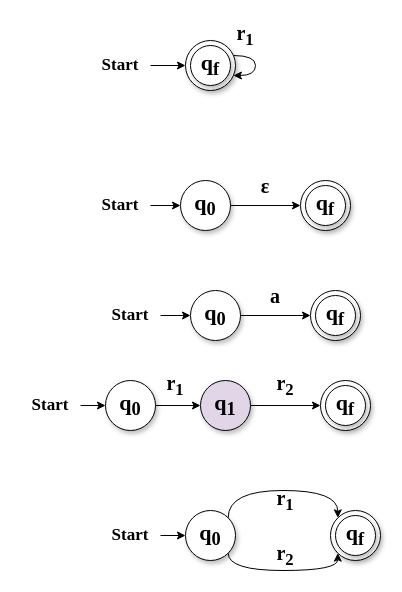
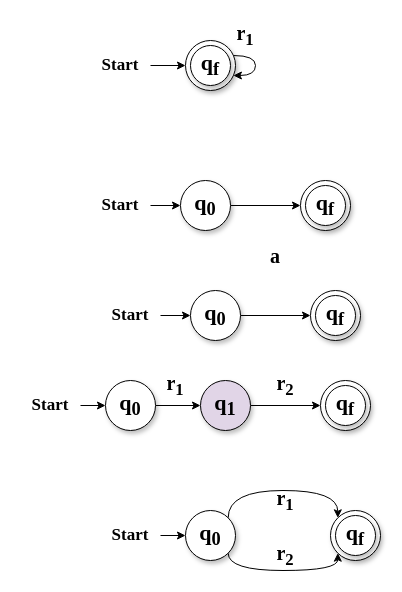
node "ε": removed
node "a": moved (276, 296) -> (276, 256)
